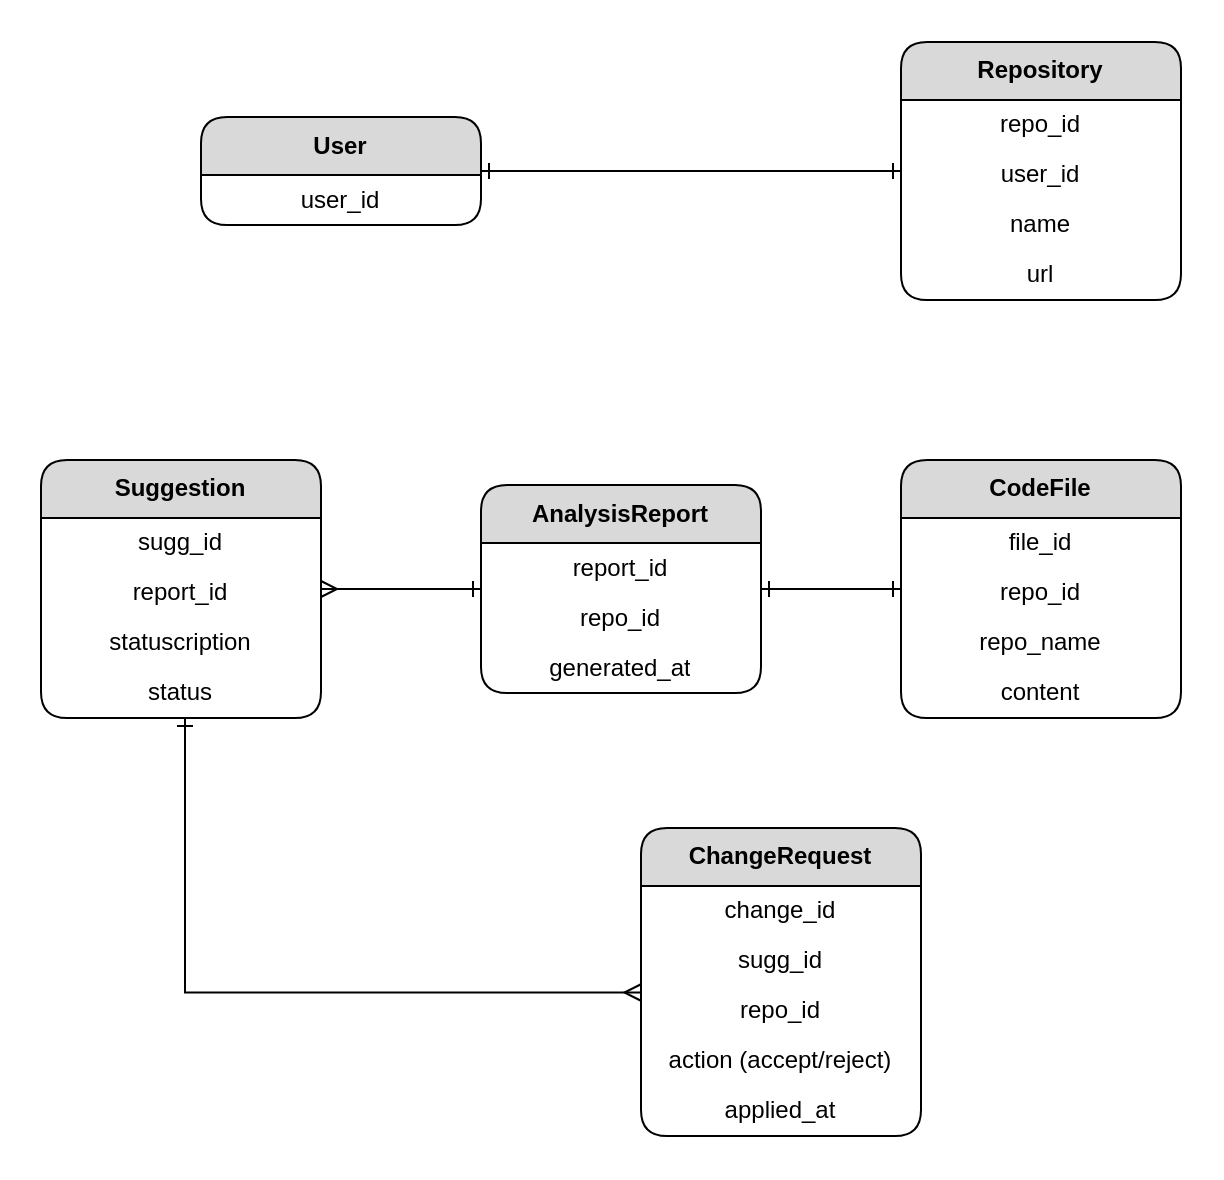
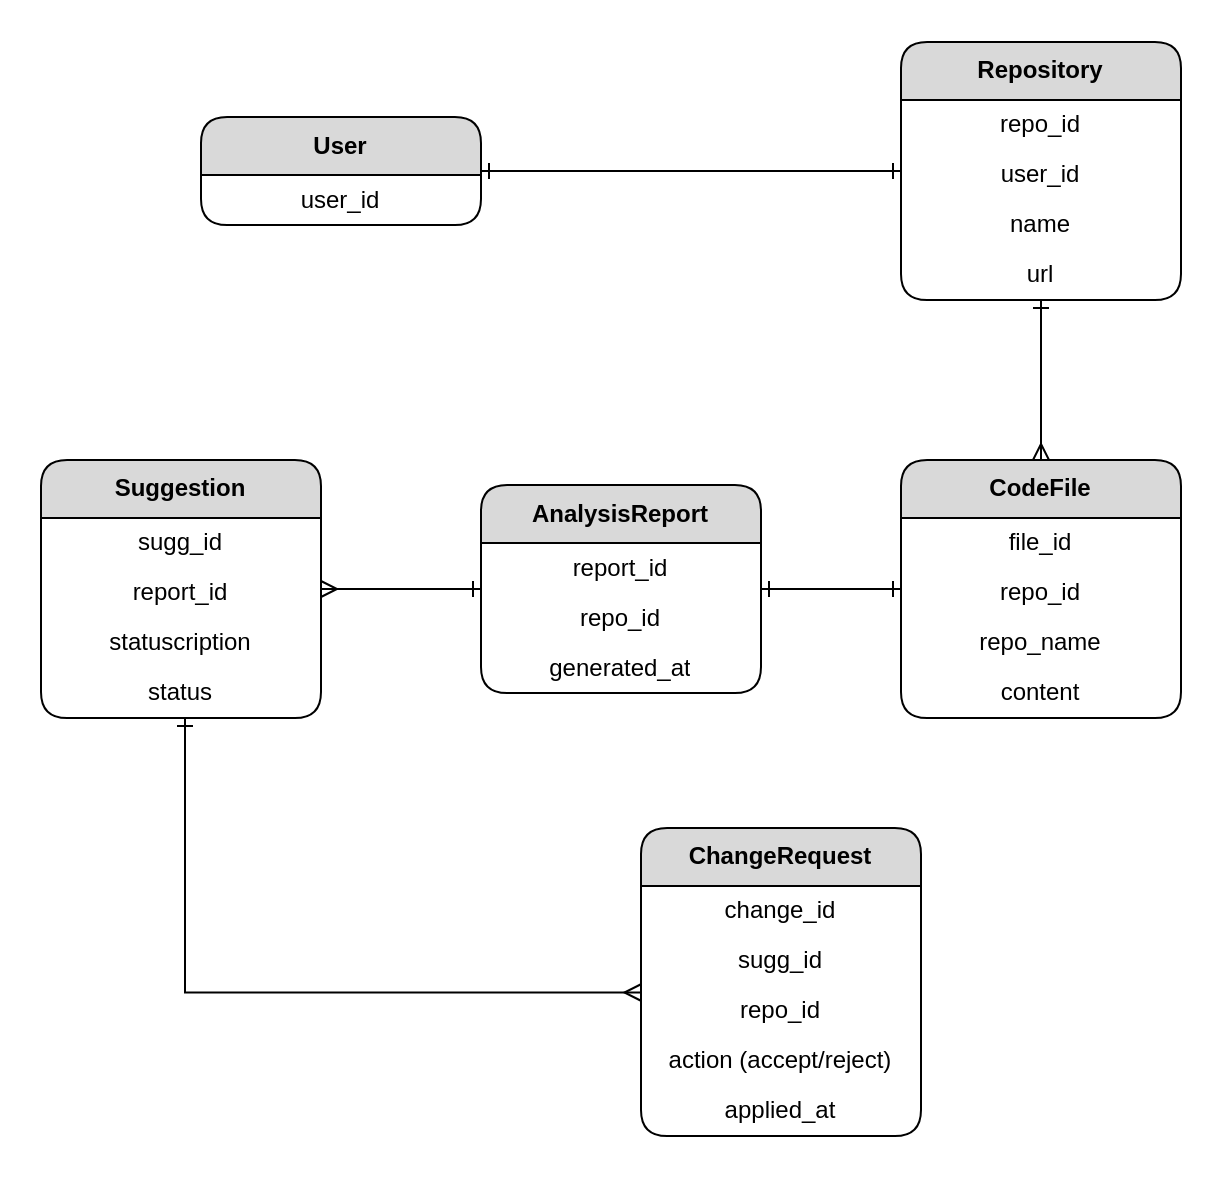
edge "Repository" -- "CodeFile": added
